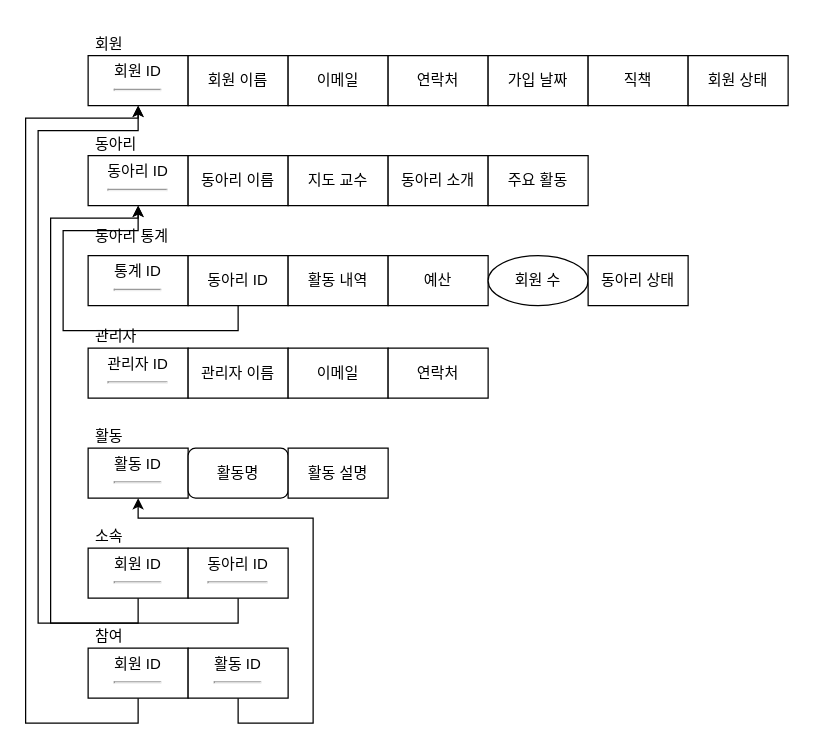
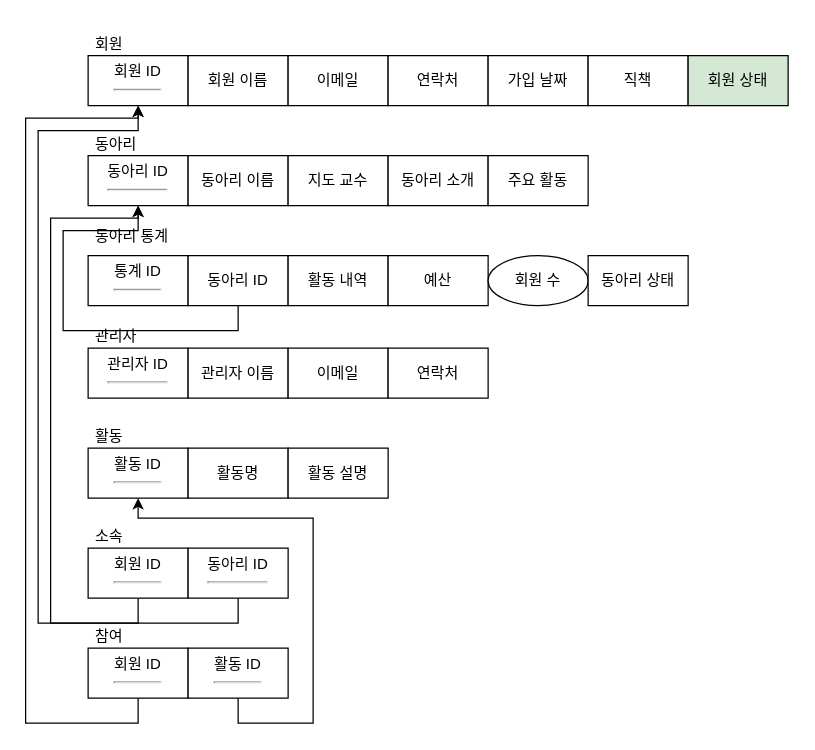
node "회원 상태": fillcolor #ffffff -> #d5e8d4
node "활동명": shape rounded rectangle -> rectangle
